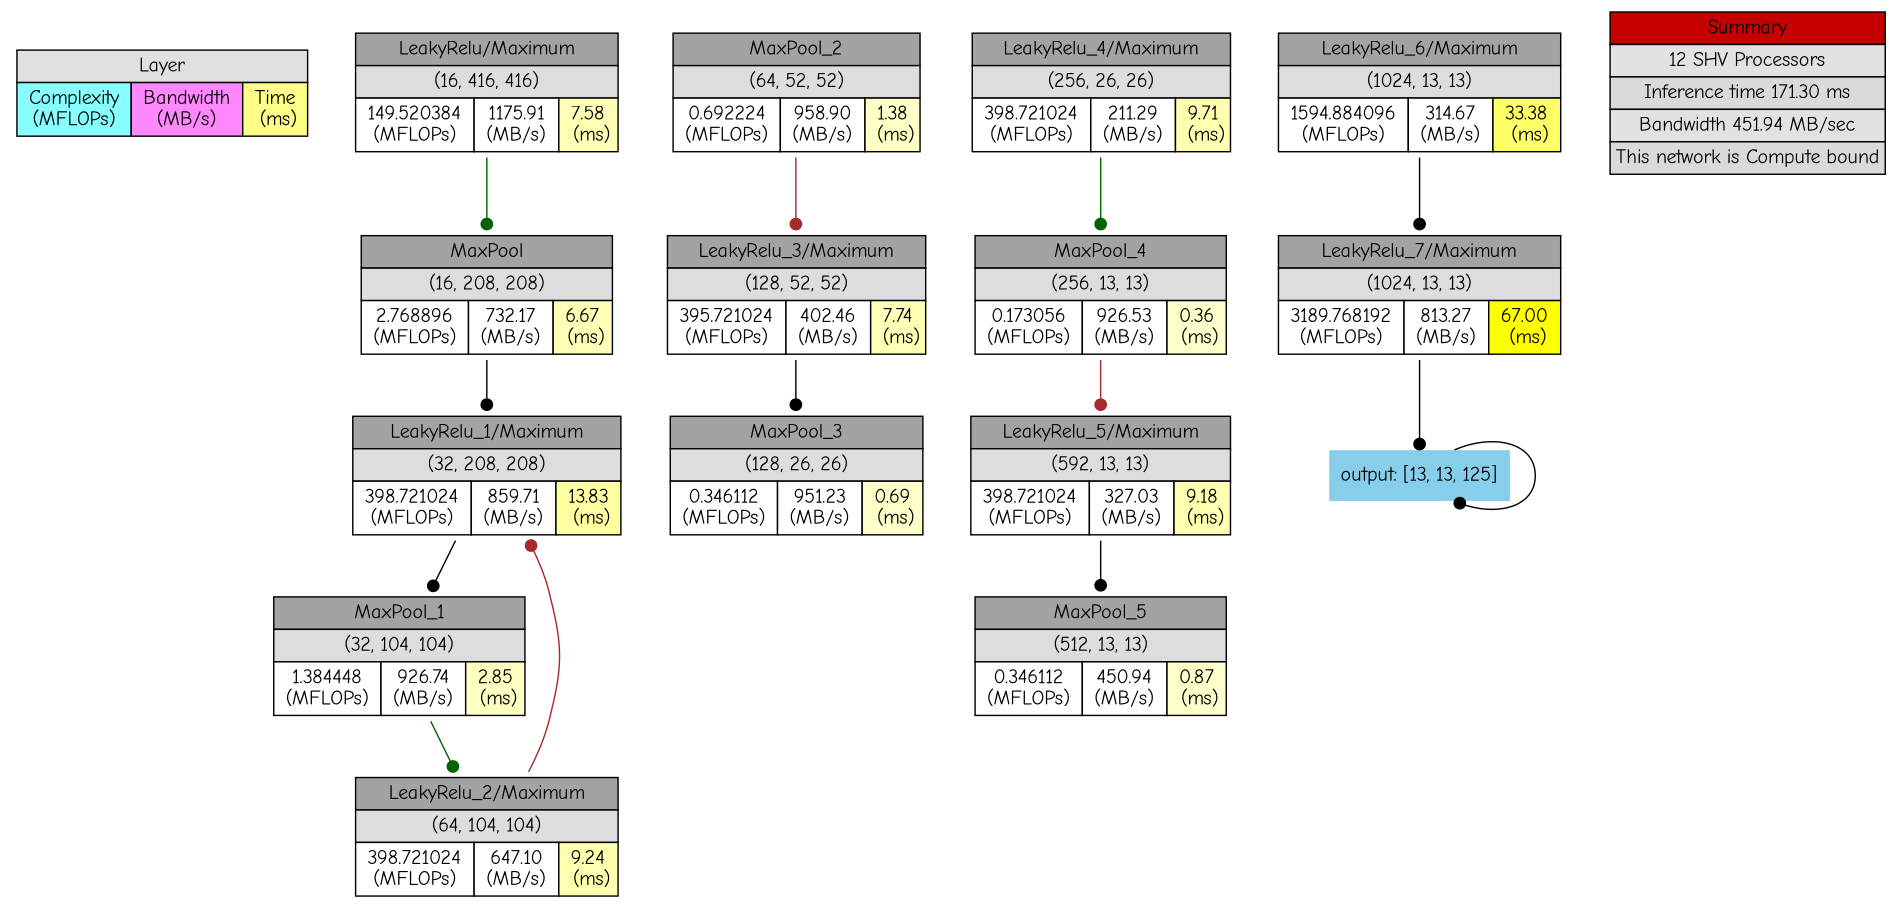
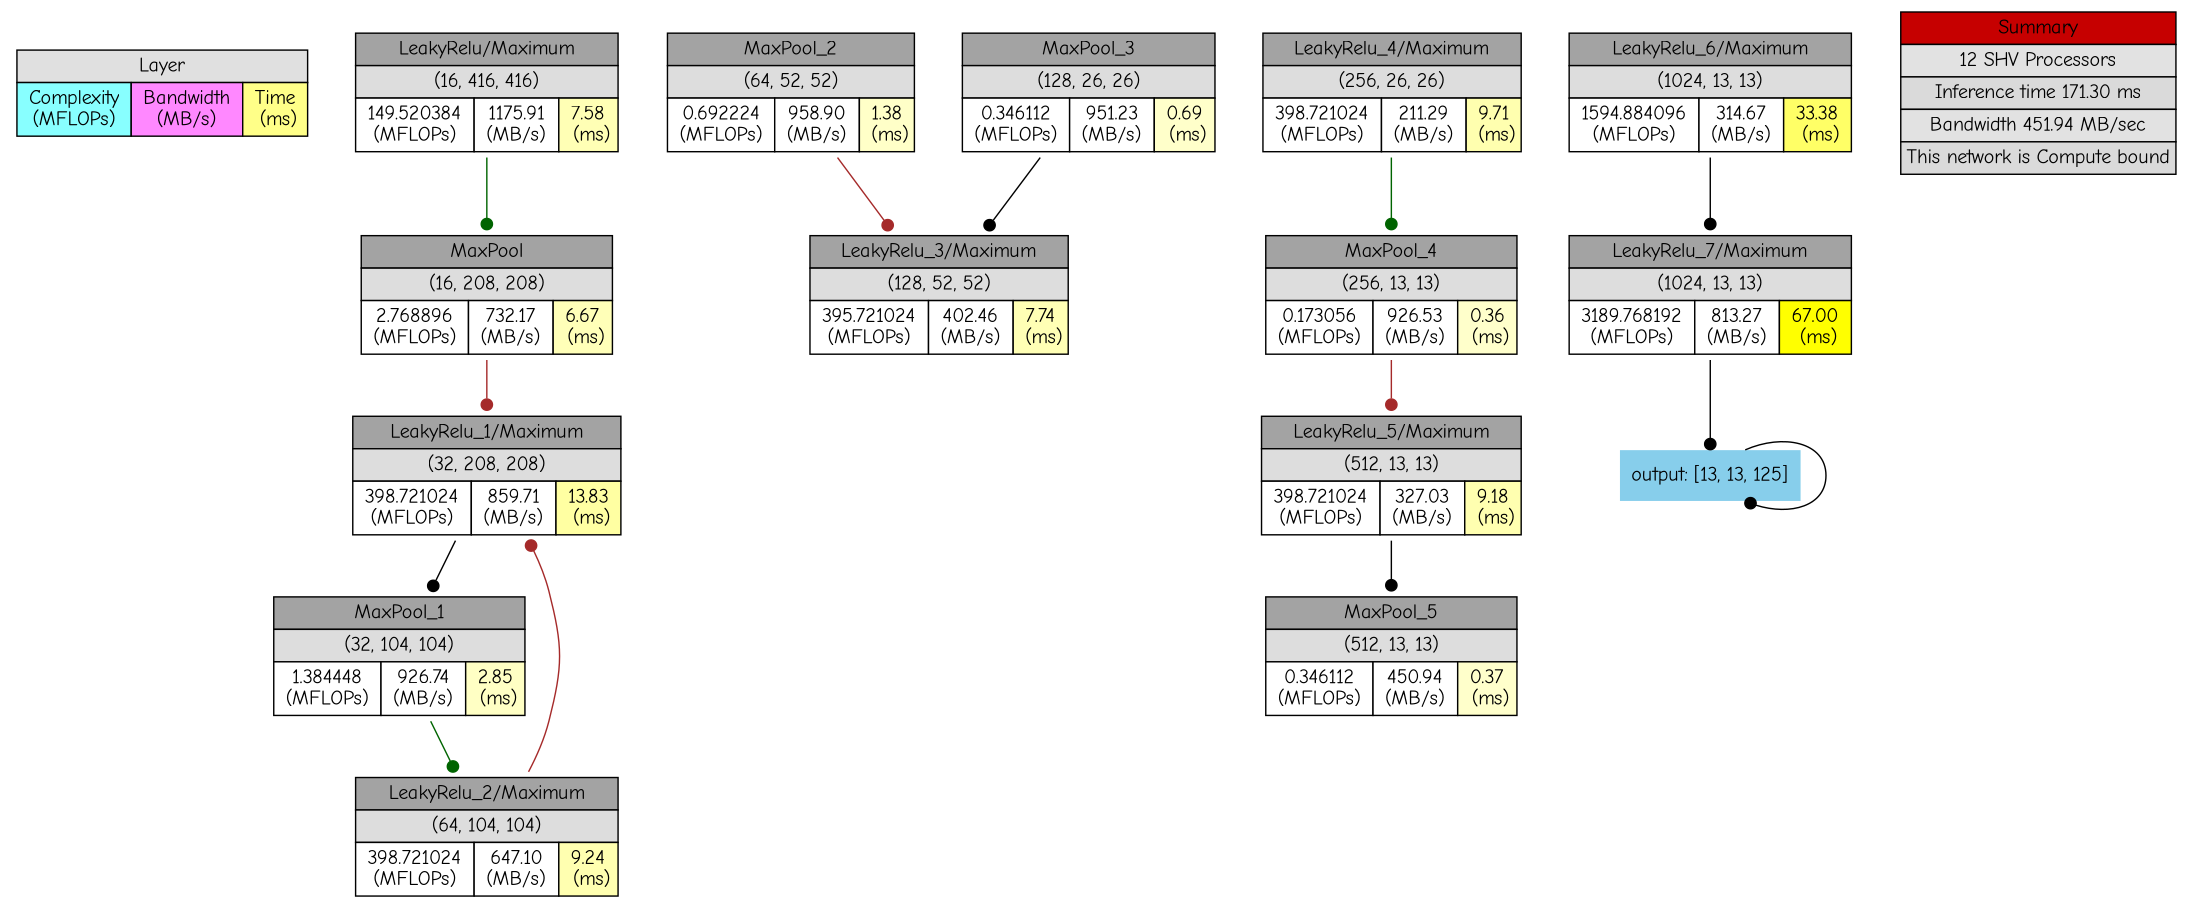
edge "MaxPool" -> "LeakyRelu_1/Maximum": color black -> brown
edge "LeakyRelu_3/Maximum" -> "MaxPool_3": reversed
node "LeakyRelu_5/Maximum": text "(592, 13, 13)" -> "(512, 13, 13)"
node "MaxPool_5": text "0.87" -> "0.37"
